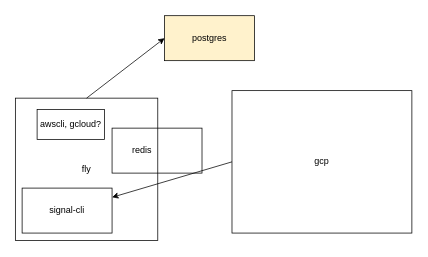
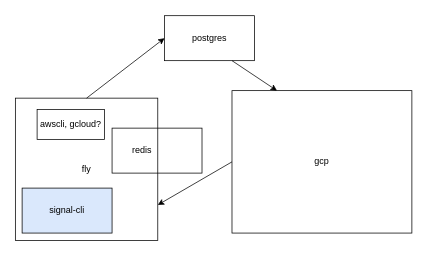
node "postgres": fillcolor #fff2cc -> #ffffff
edge "postgres" -> "gcp": added
edge "gcp" -> "signal-cli": now "gcp" -> "fly"
node "signal-cli": fillcolor #ffffff -> #dae8fc
